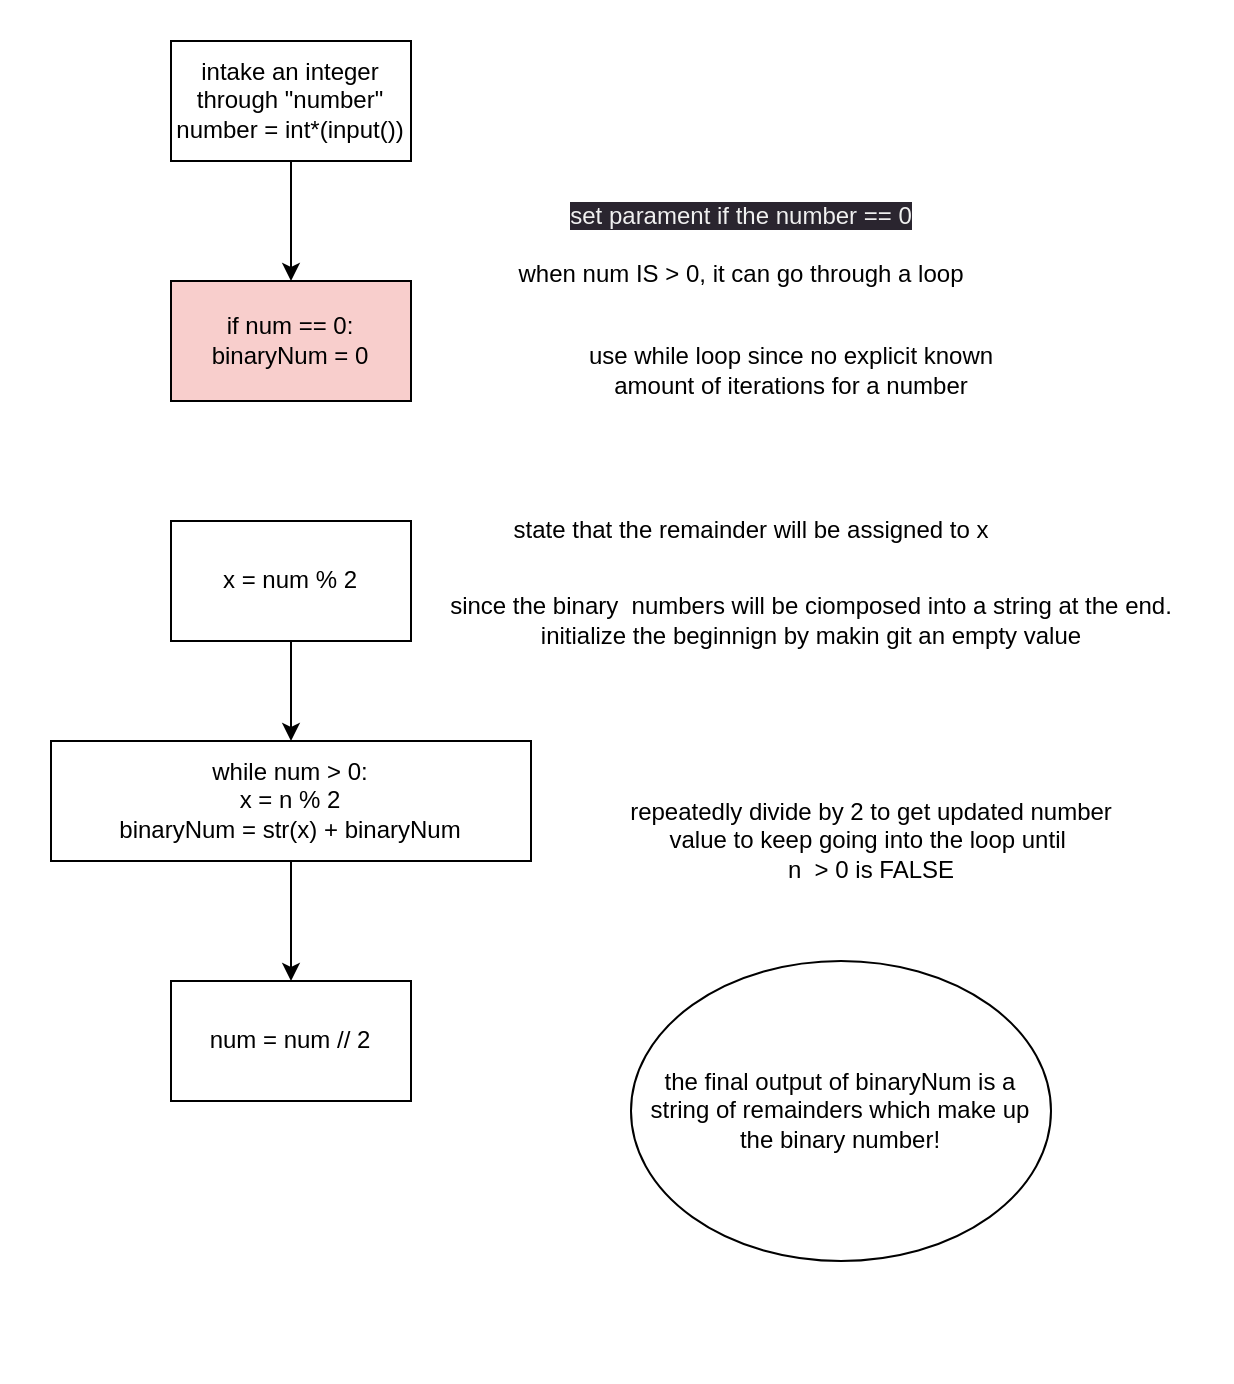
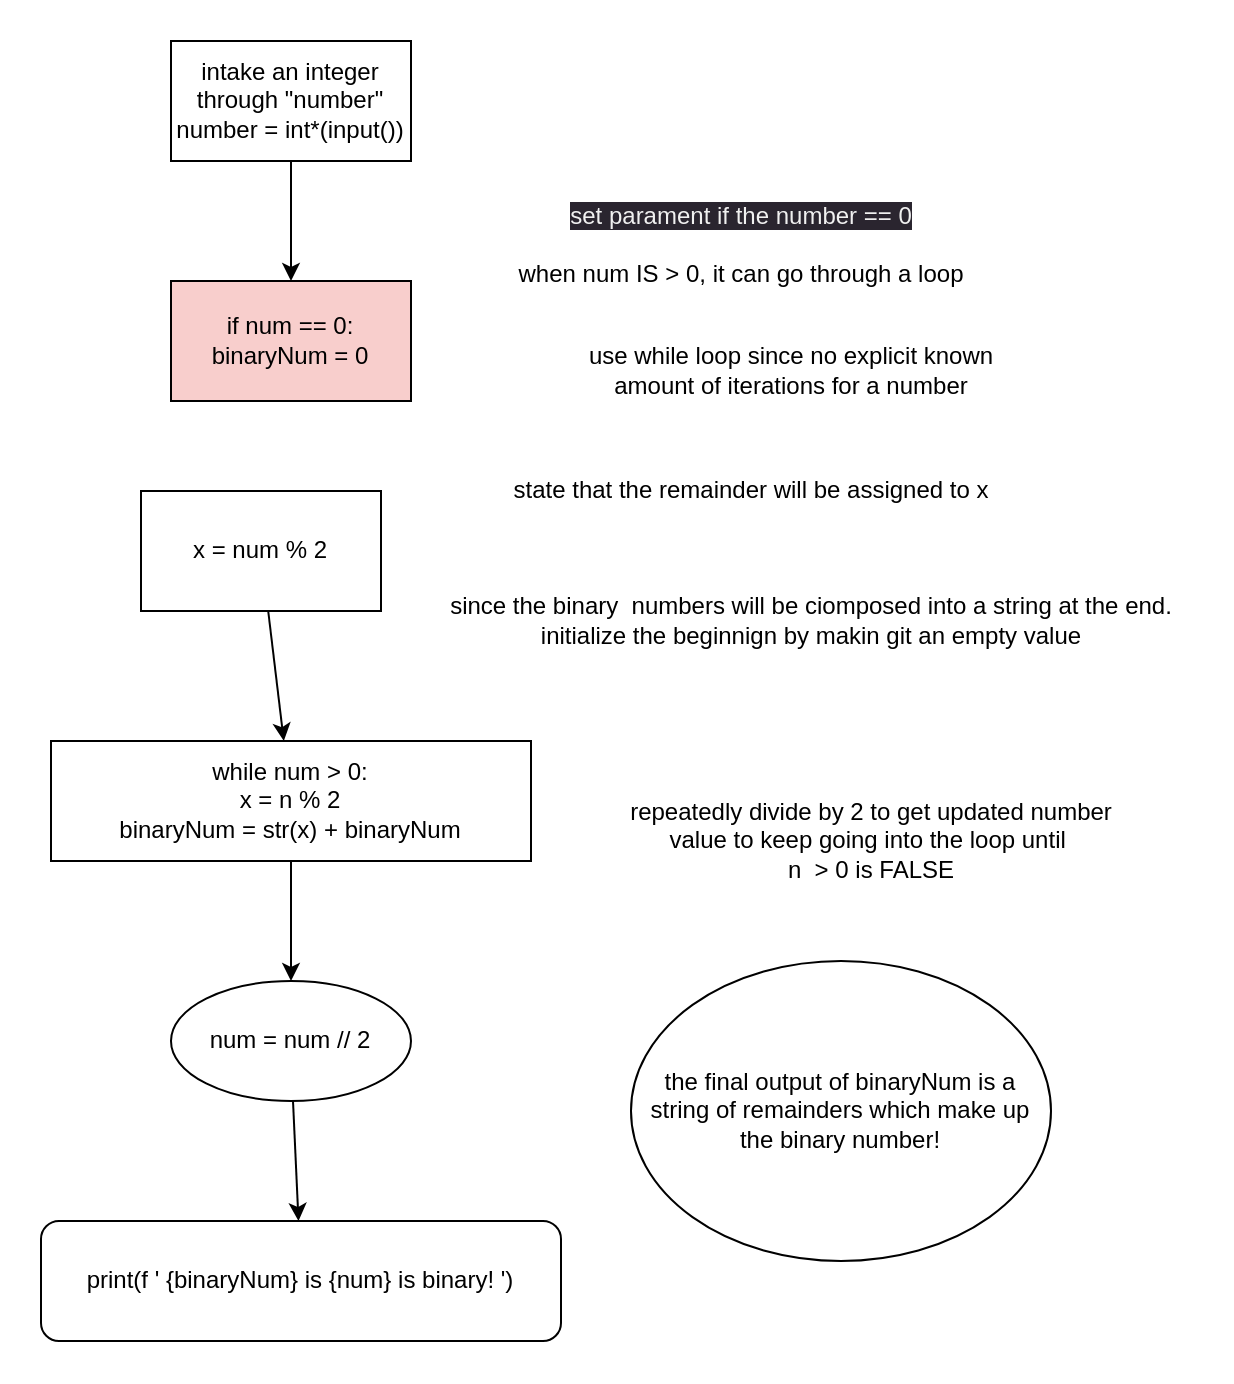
node "state that the remainder will be assigned to x": moved (751, 531) -> (751, 491)
node "x = num % 2": moved (291, 581) -> (261, 551)
node "num = num // 2": shape rectangle -> ellipse
edge "num = num // 2" -> "print(f ' {binaryNum} is {num} is binary! ')": added
node "print(f ' {binaryNum} is {num} is binary! ')": added
